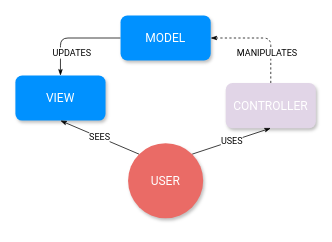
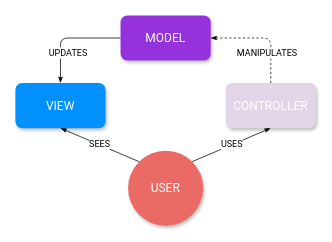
node "MODEL": fillcolor #0091ff -> #9532dc
node "VIEW": moved (60, 98) -> (60, 105)
node "USER": moved (165, 180) -> (165, 188)
